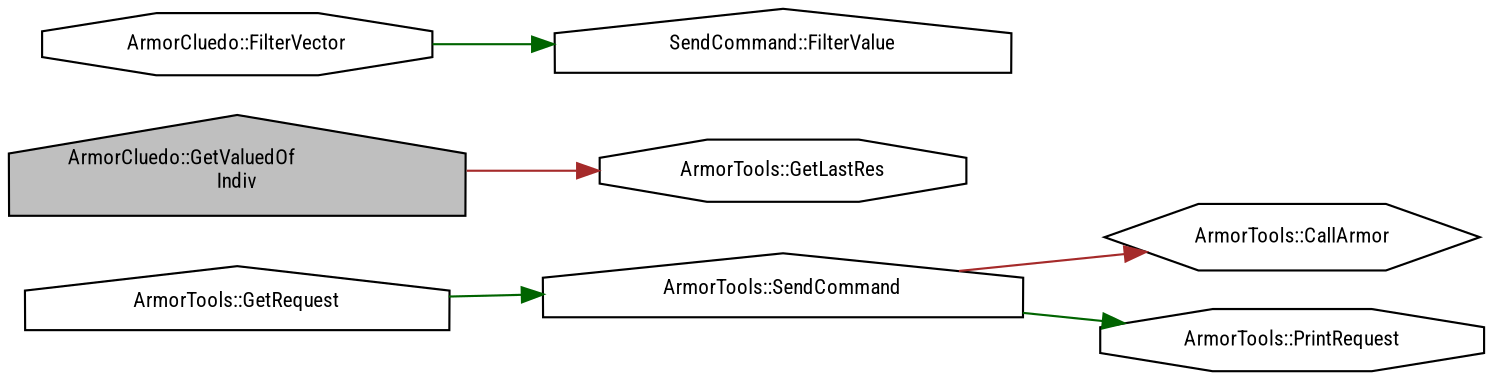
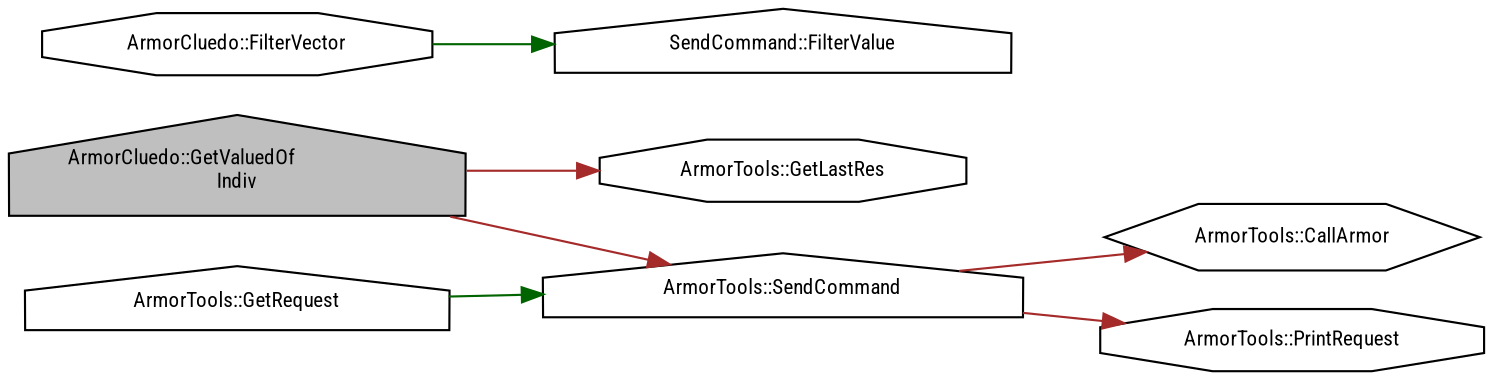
edge "ArmorCluedo::GetValuedOf Indiv" -> "ArmorTools::SendCommand": added
edge "ArmorTools::SendCommand" -> "ArmorTools::PrintRequest": color darkgreen -> brown
